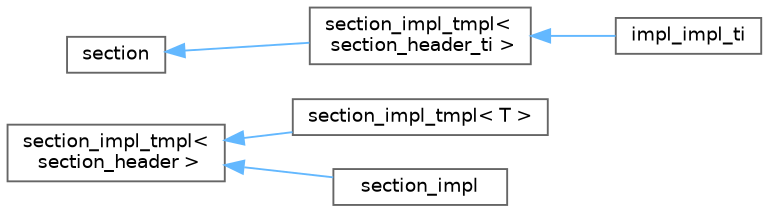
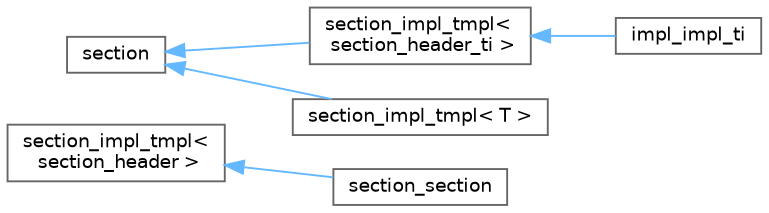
edge "section_impl_tmpl< T >" -> "section_impl_tmpl< section_header >": now "section_impl_tmpl< T >" -> "section"
node "section_impl": label "section_impl" -> "section_section"
